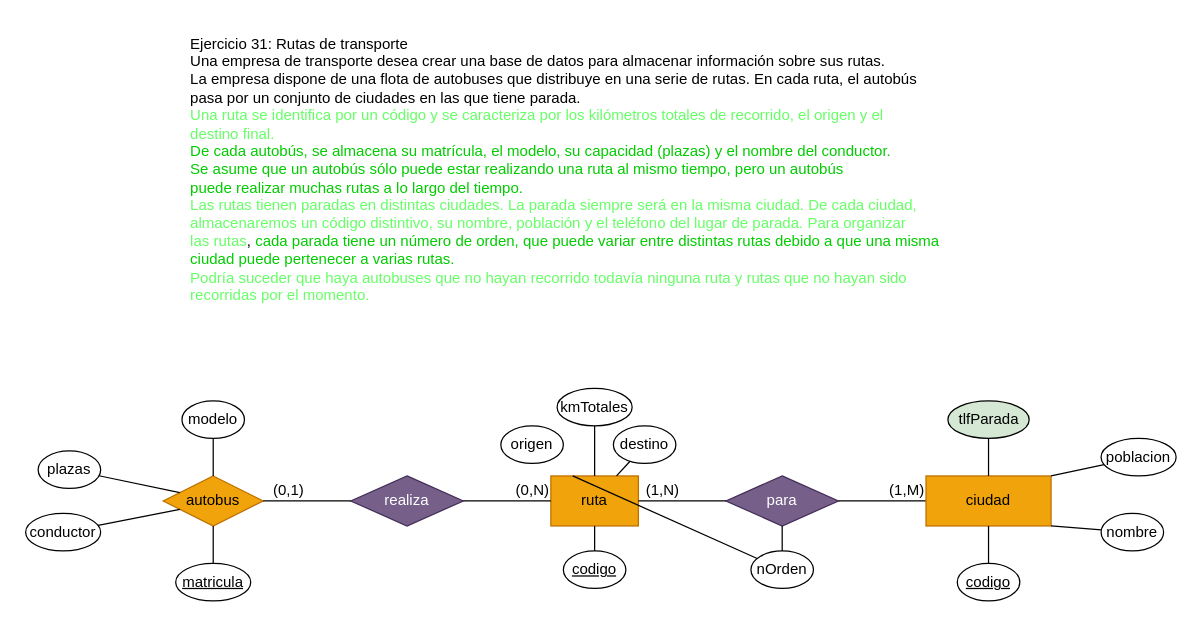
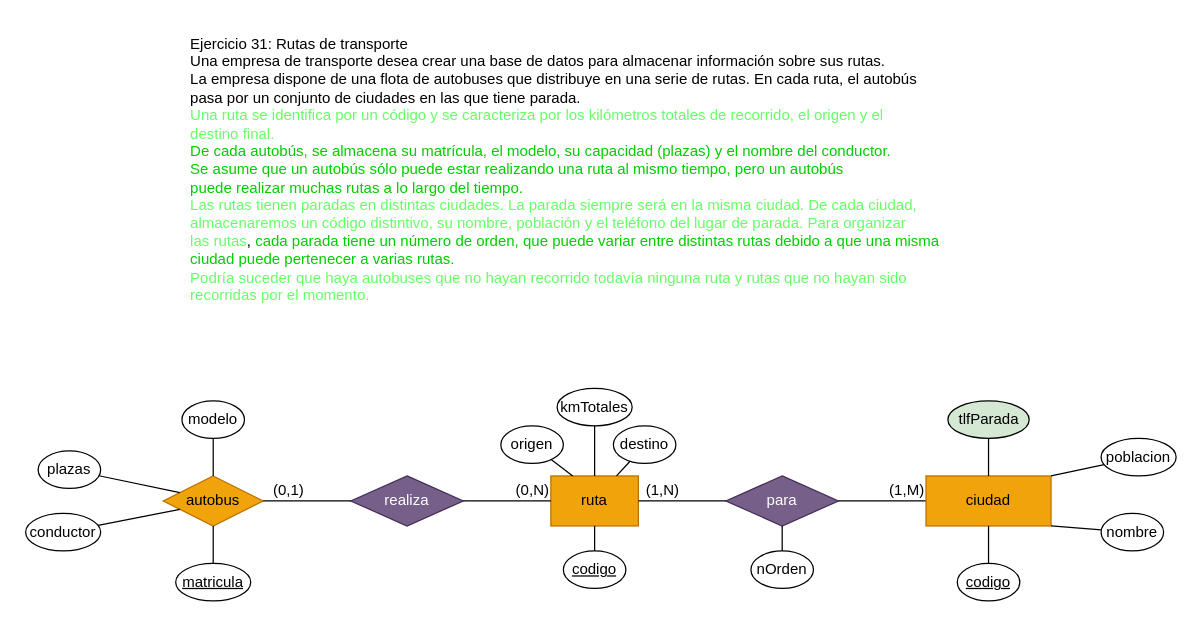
edge "ruta" -- "nOrden": now "ruta" -- "origen"
